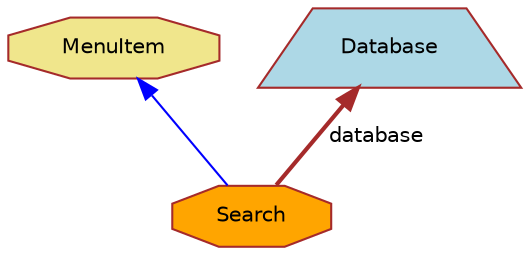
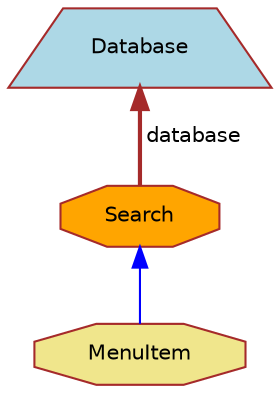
edge "Search" -> "MenuItem": reversed
